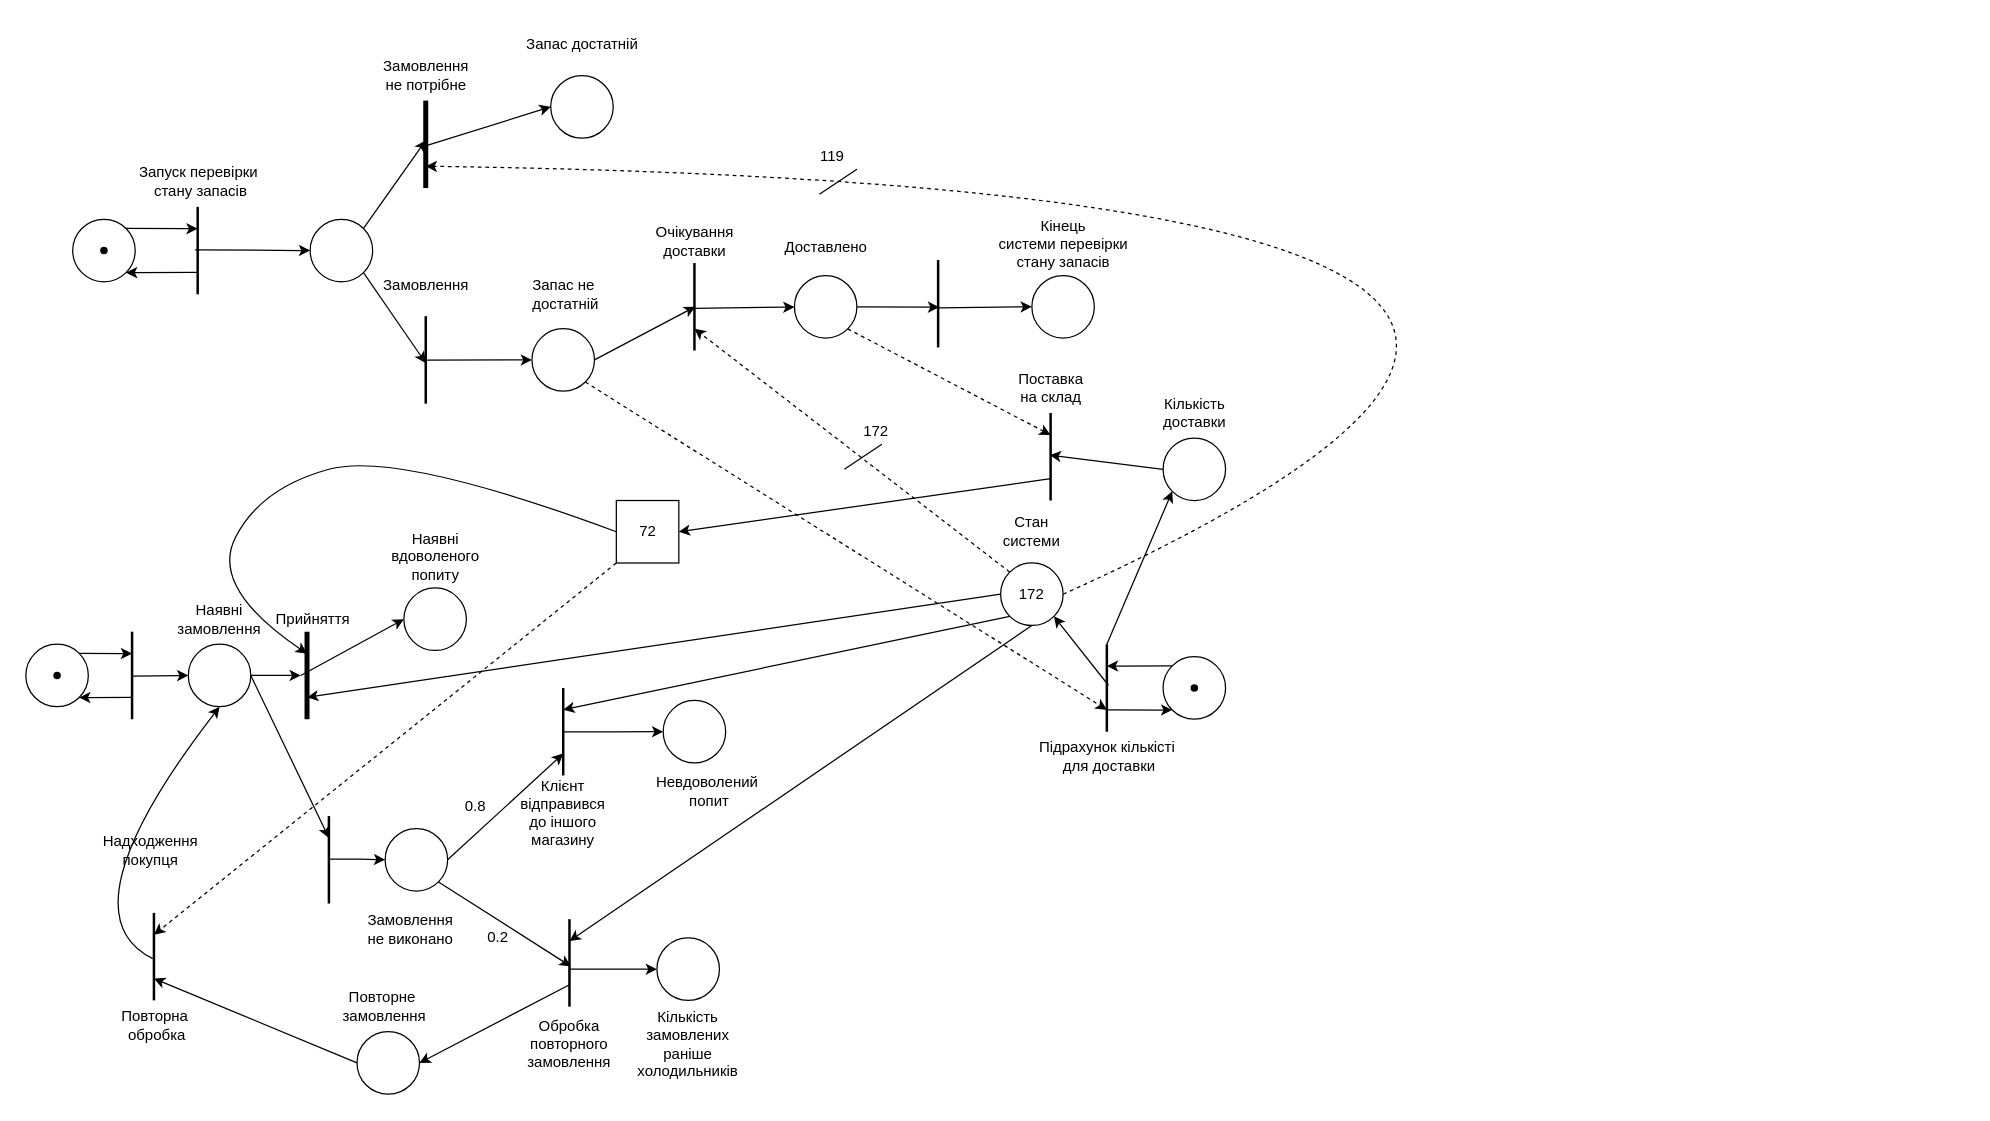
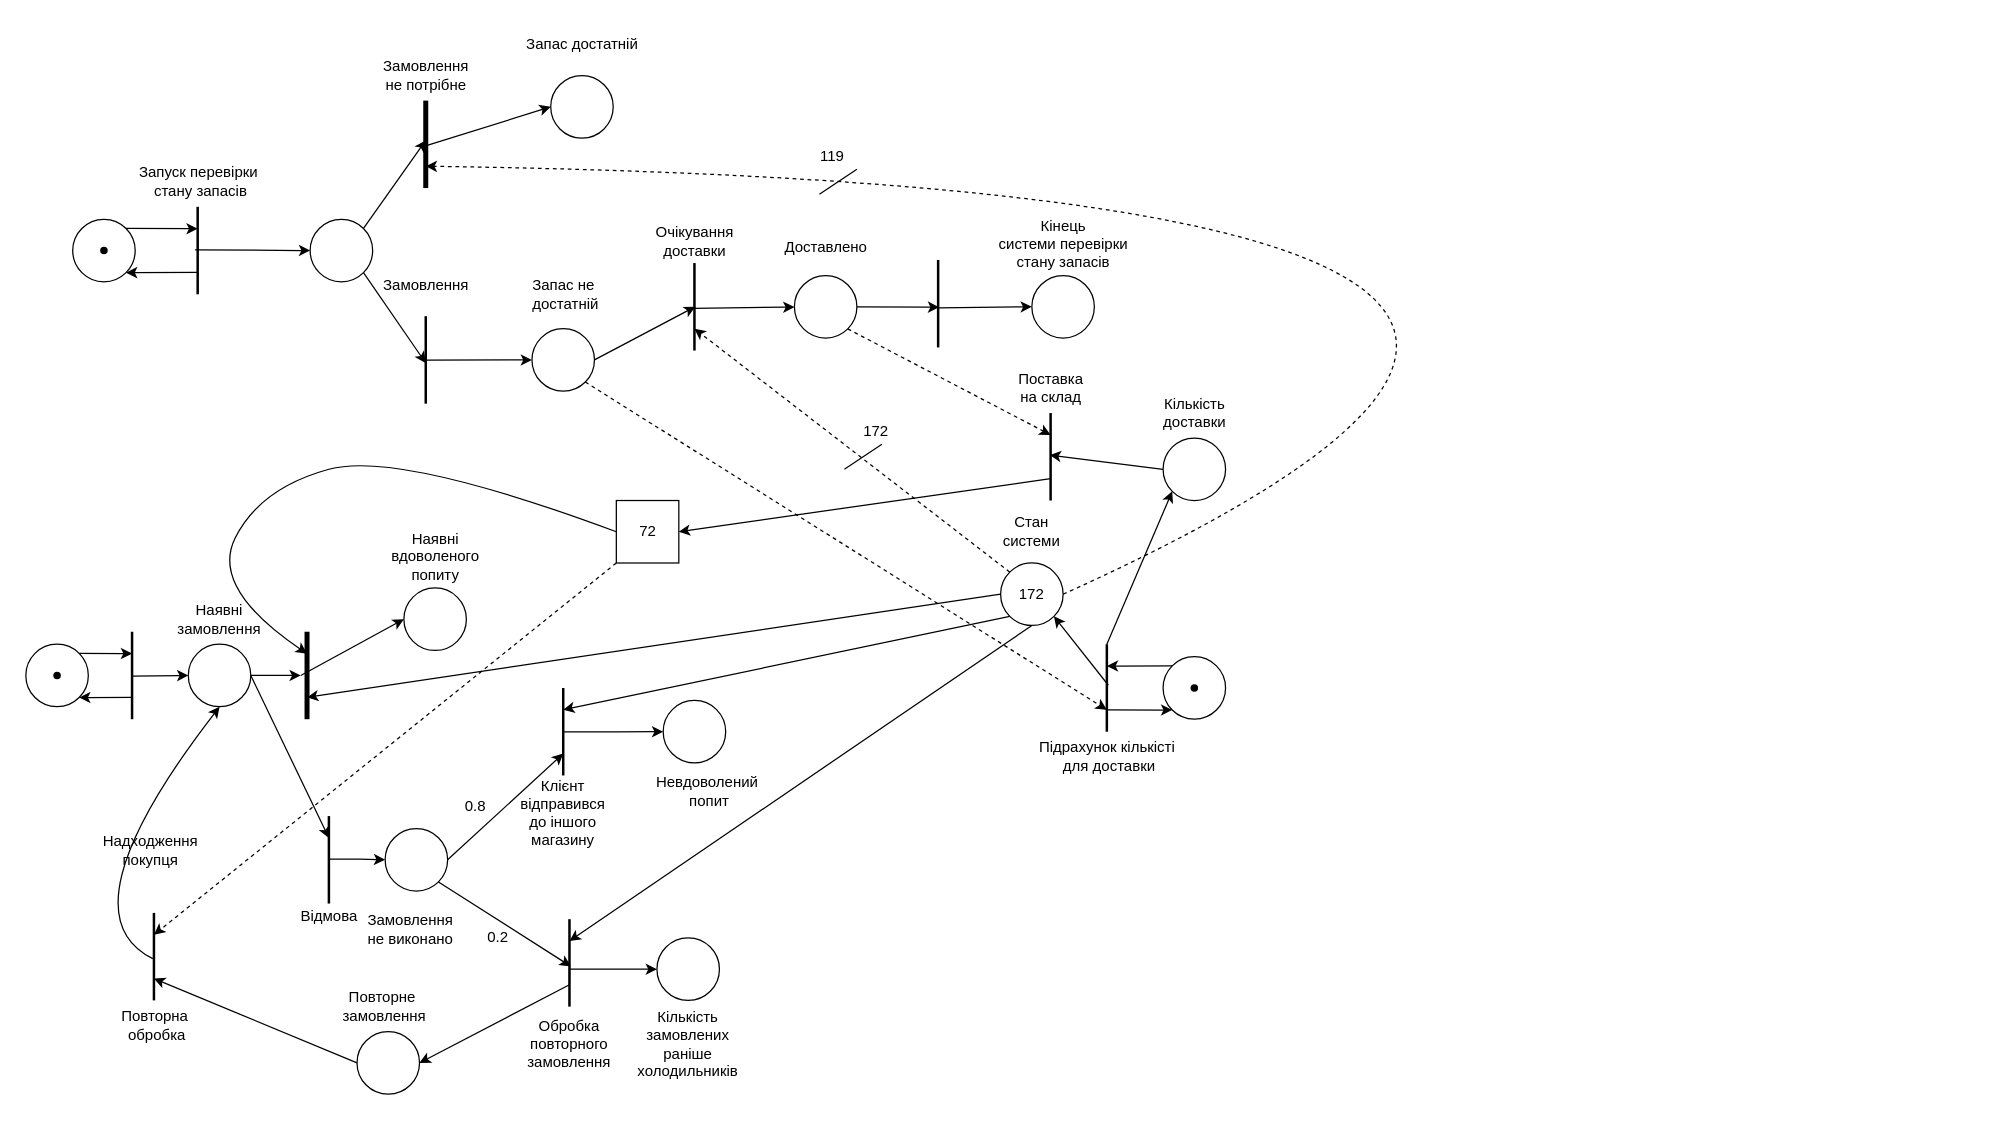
node "Прийняття": removed
node "Відмова": added
